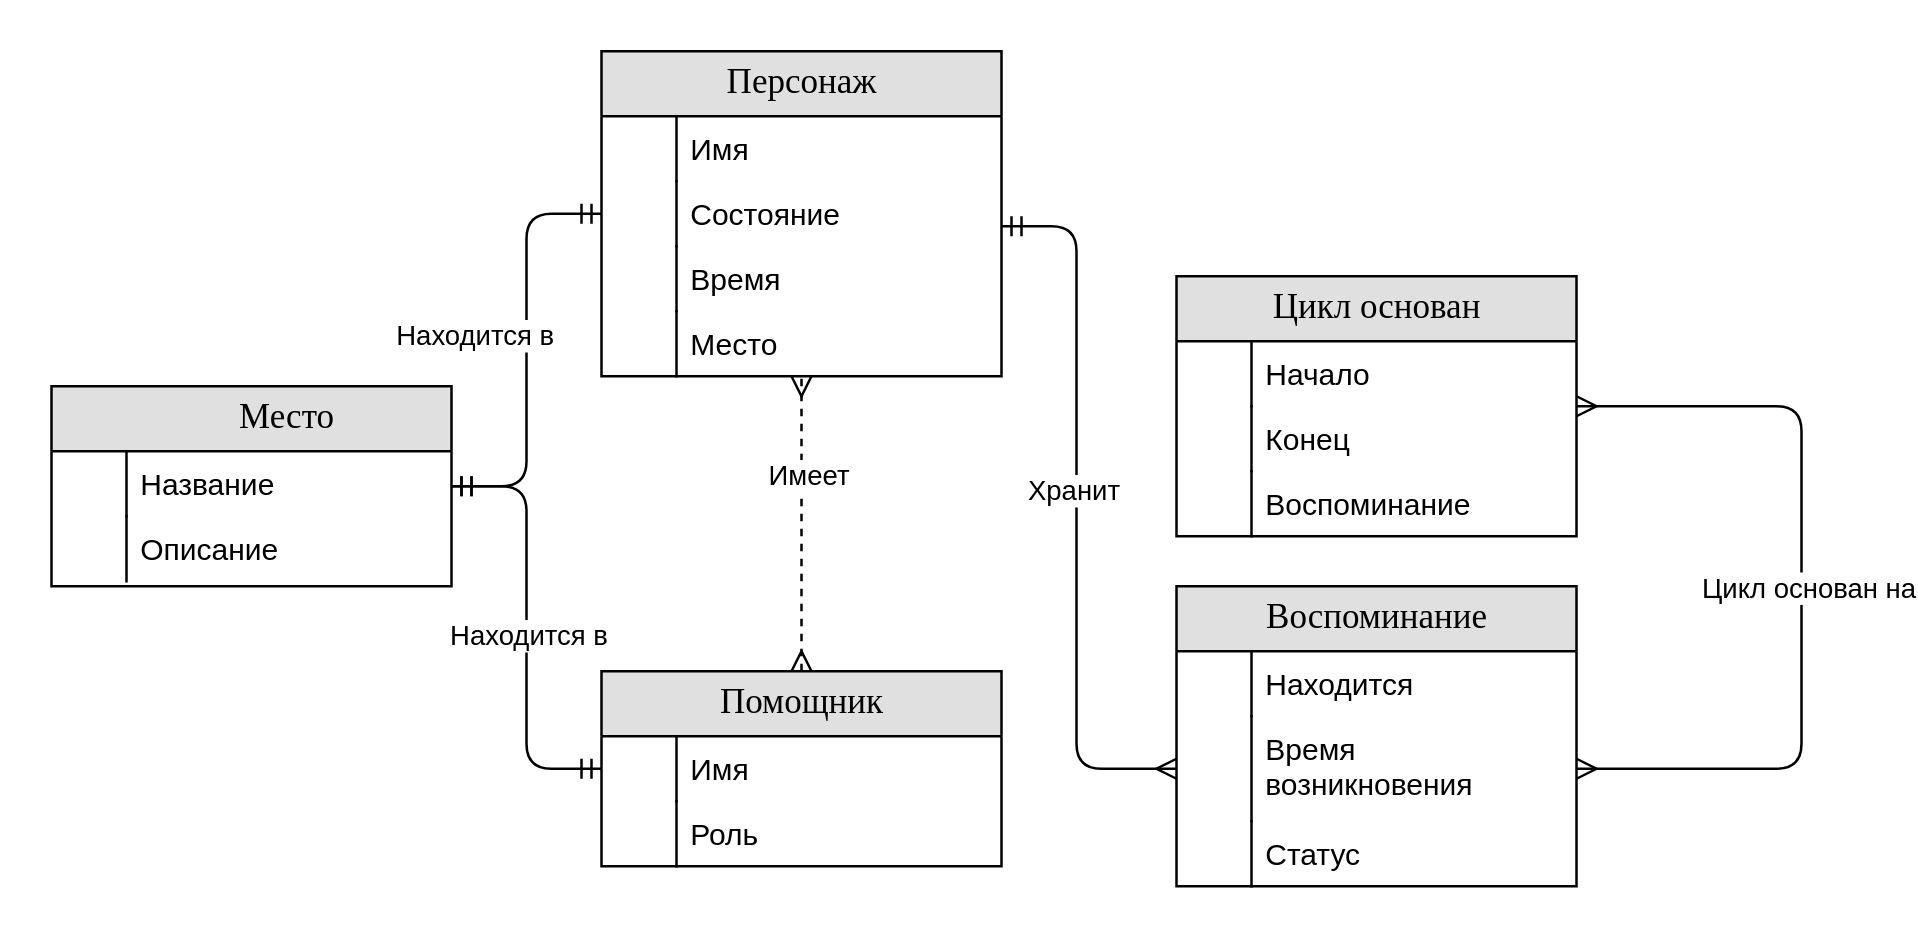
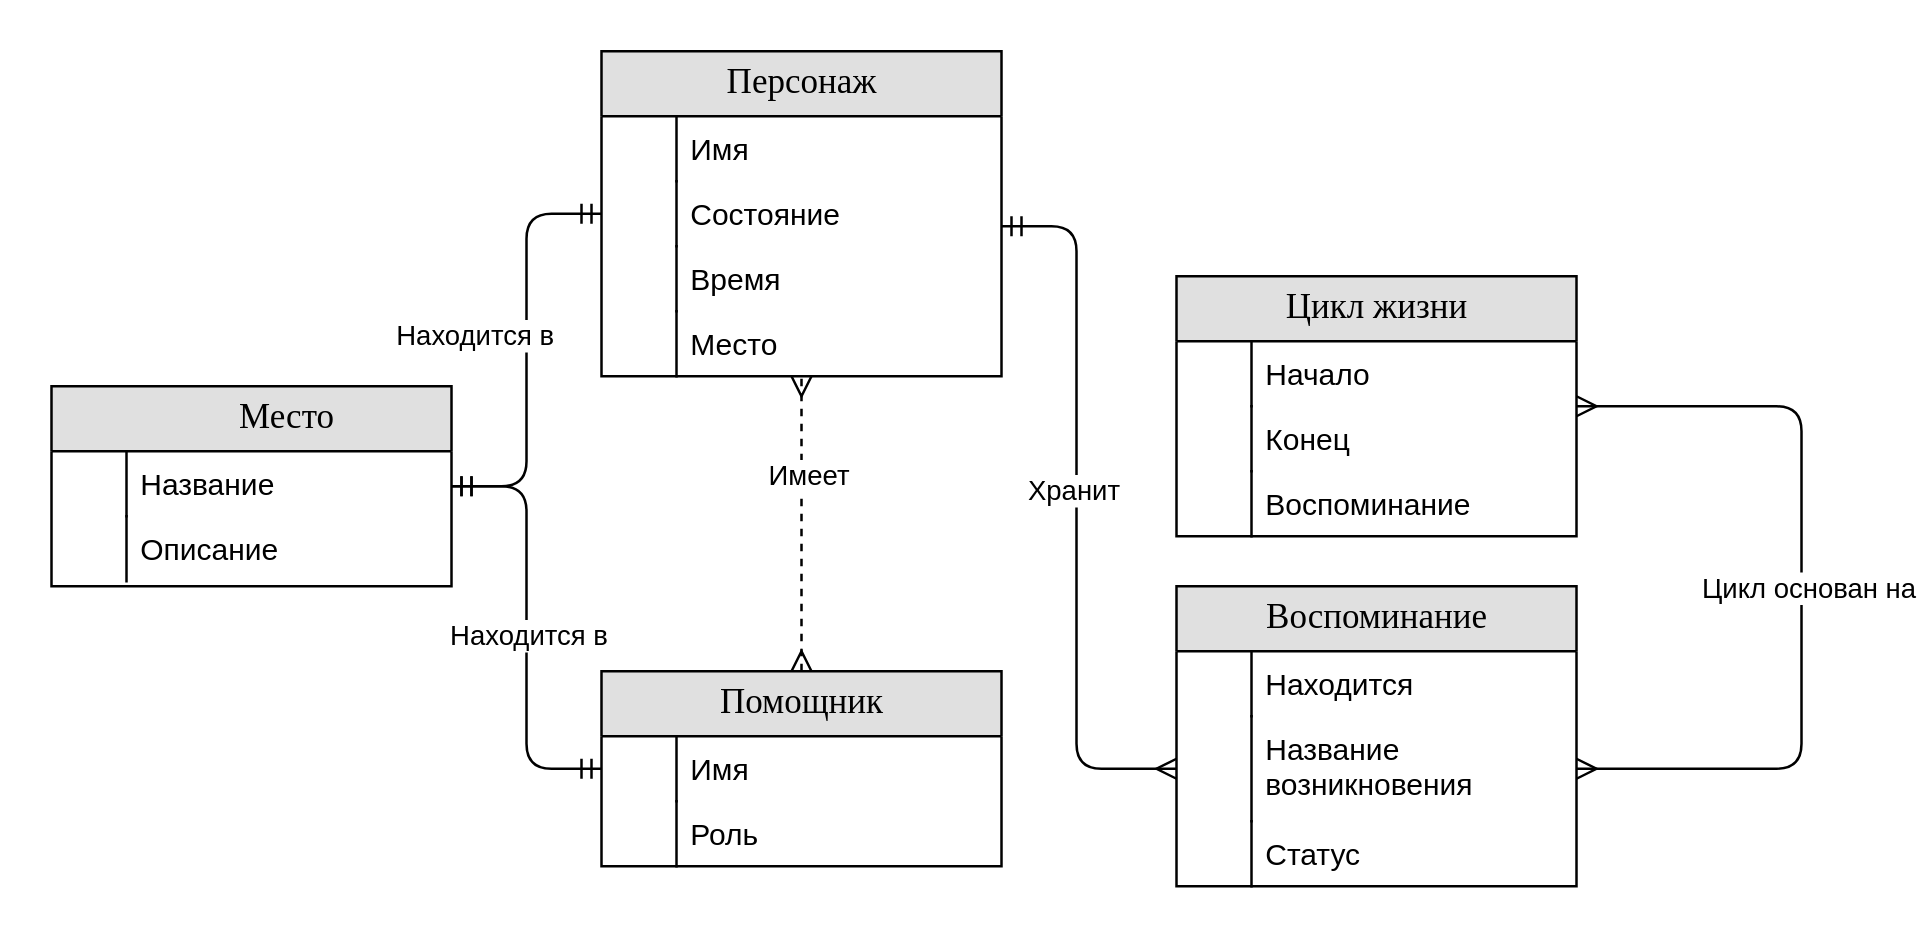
node "Цикл основан": label "Цикл основан" -> "Цикл жизни"
node "Время возникновения": label "Время возникновения" -> "Название возникновения"
